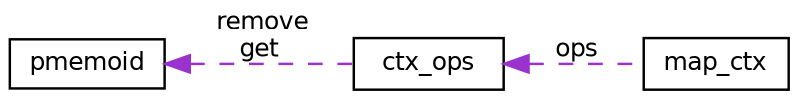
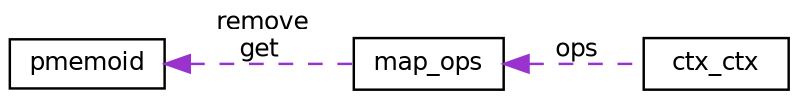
node "ctx_ops": label "ctx_ops" -> "map_ops"
node "map_ctx": label "map_ctx" -> "ctx_ctx"
